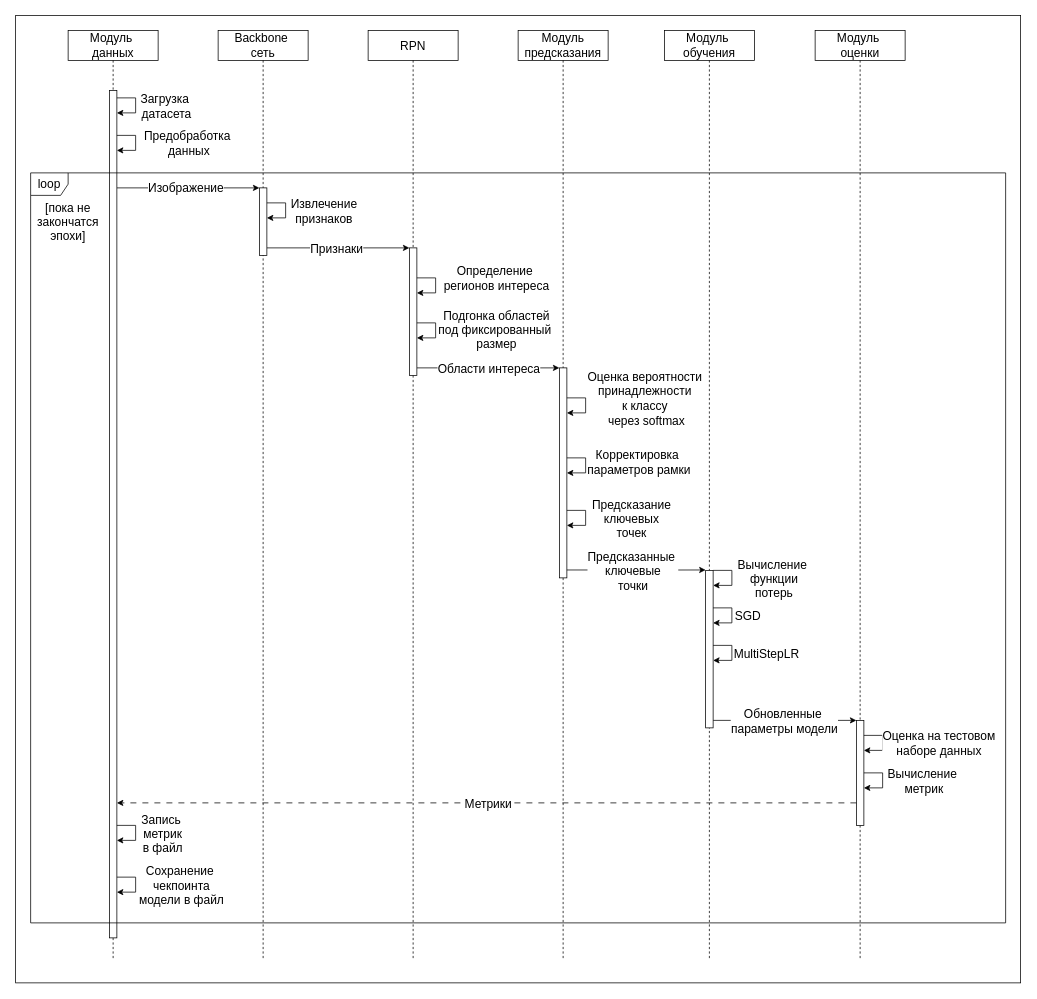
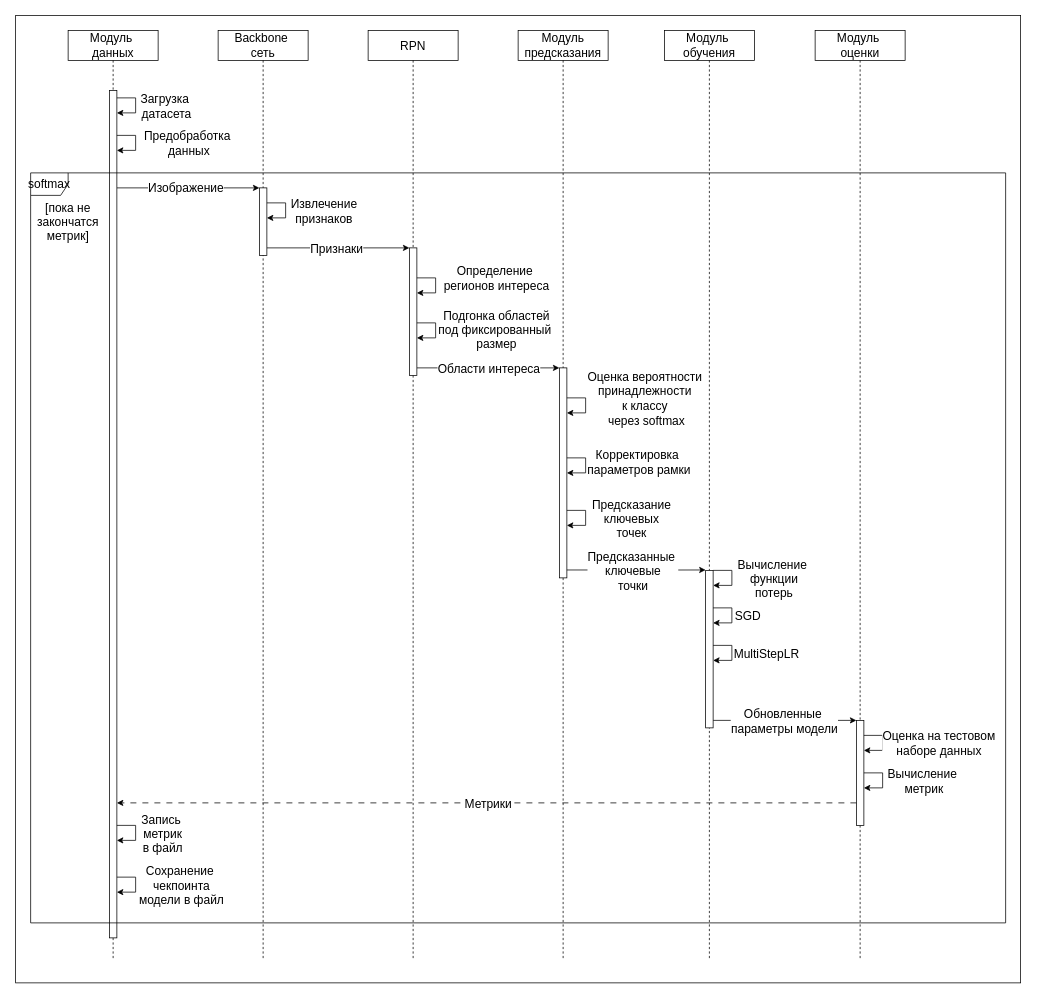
node "loop": label "loop" -> "softmax"
node "[пока не закончатся эпохи]": label "[пока не закончатся эпохи]" -> "[пока не закончатся метрик]"
